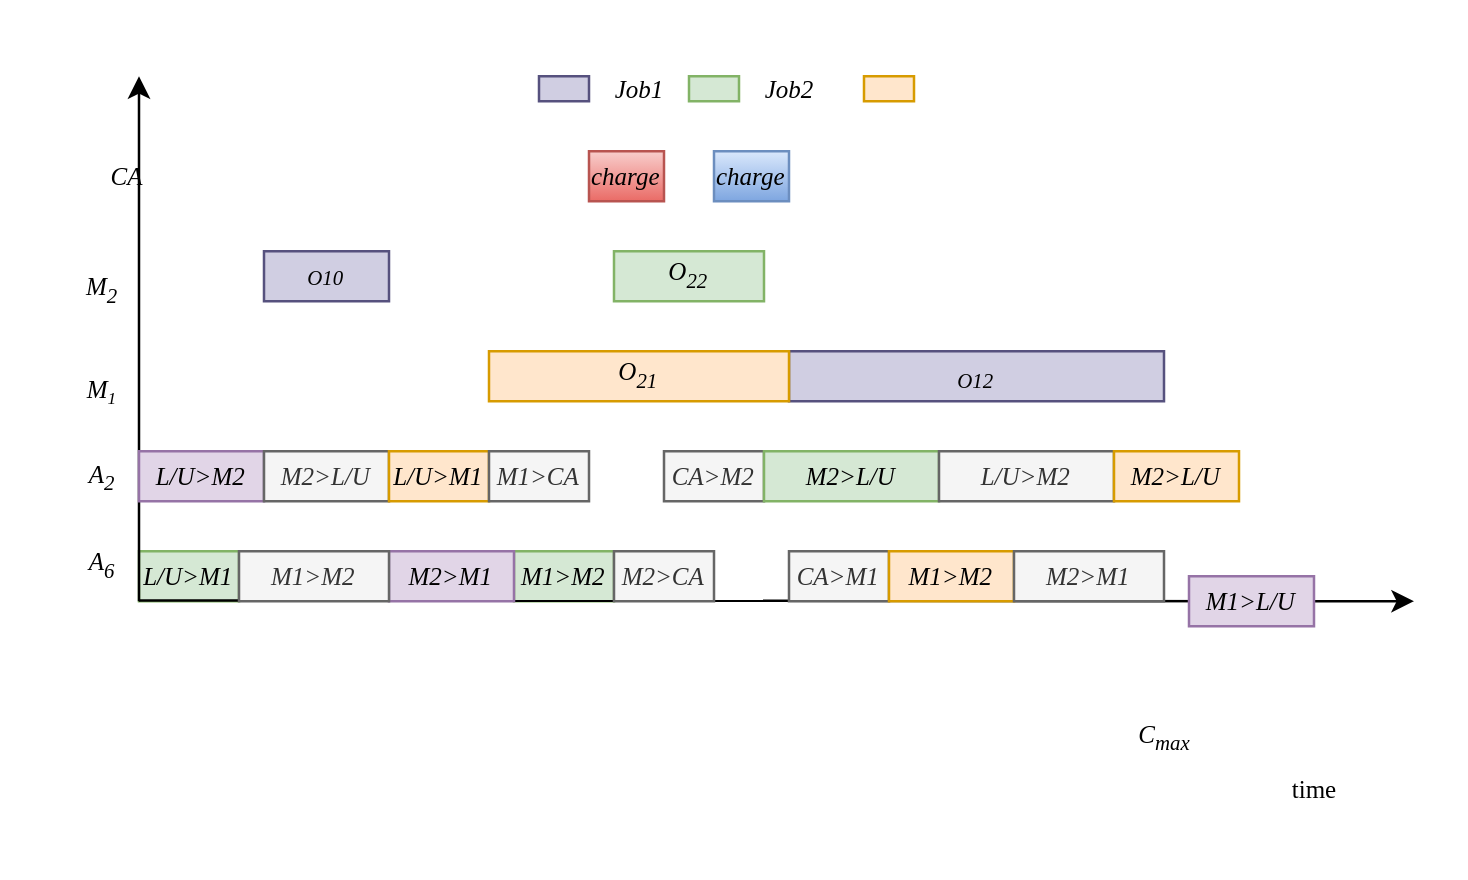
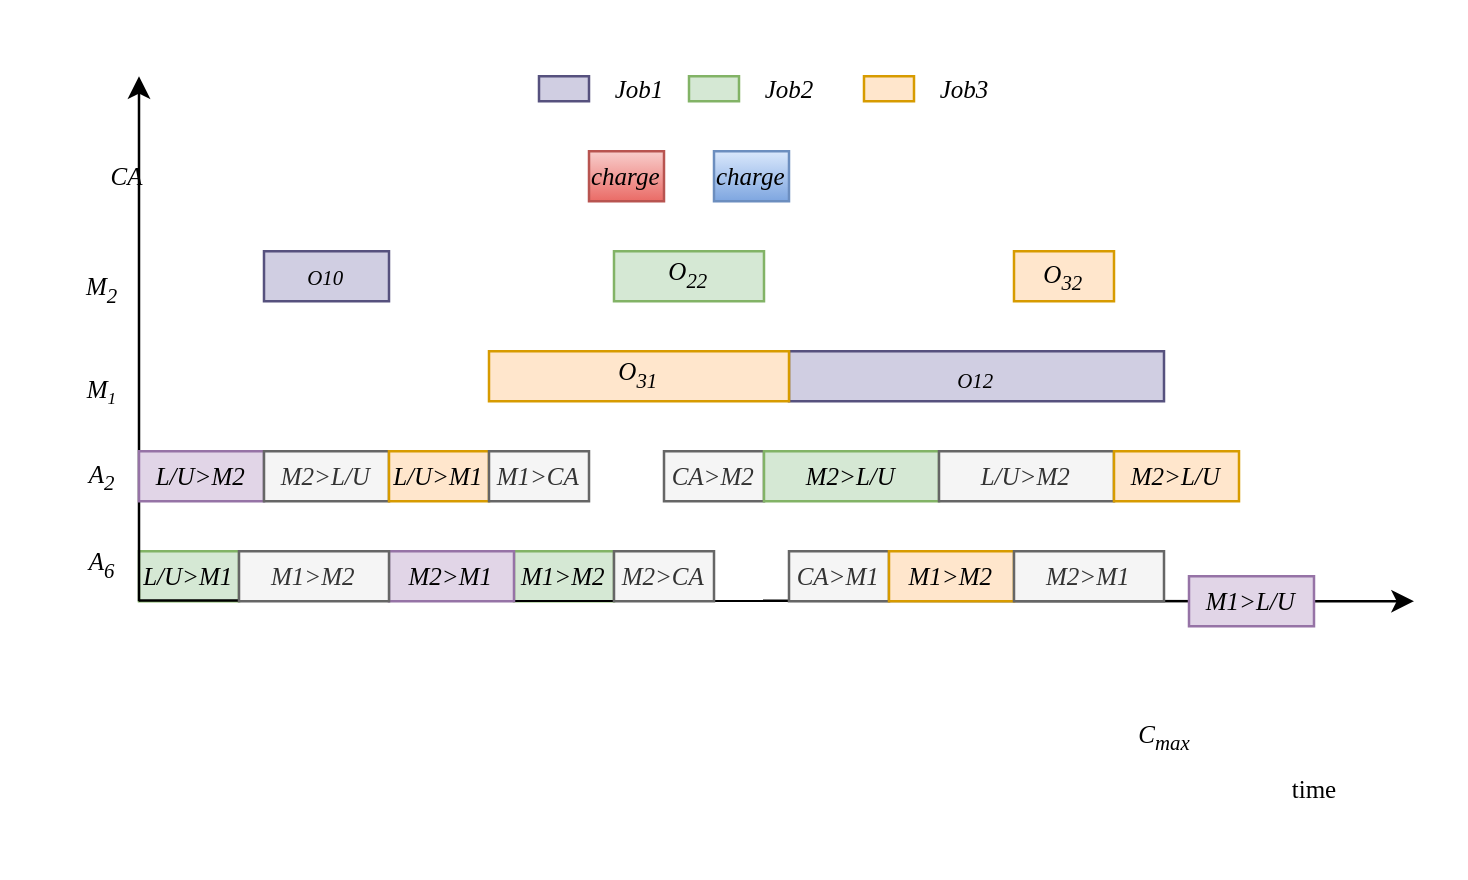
node "Job3": added
node "O32": added
node "O21": label "O21" -> "O31"
